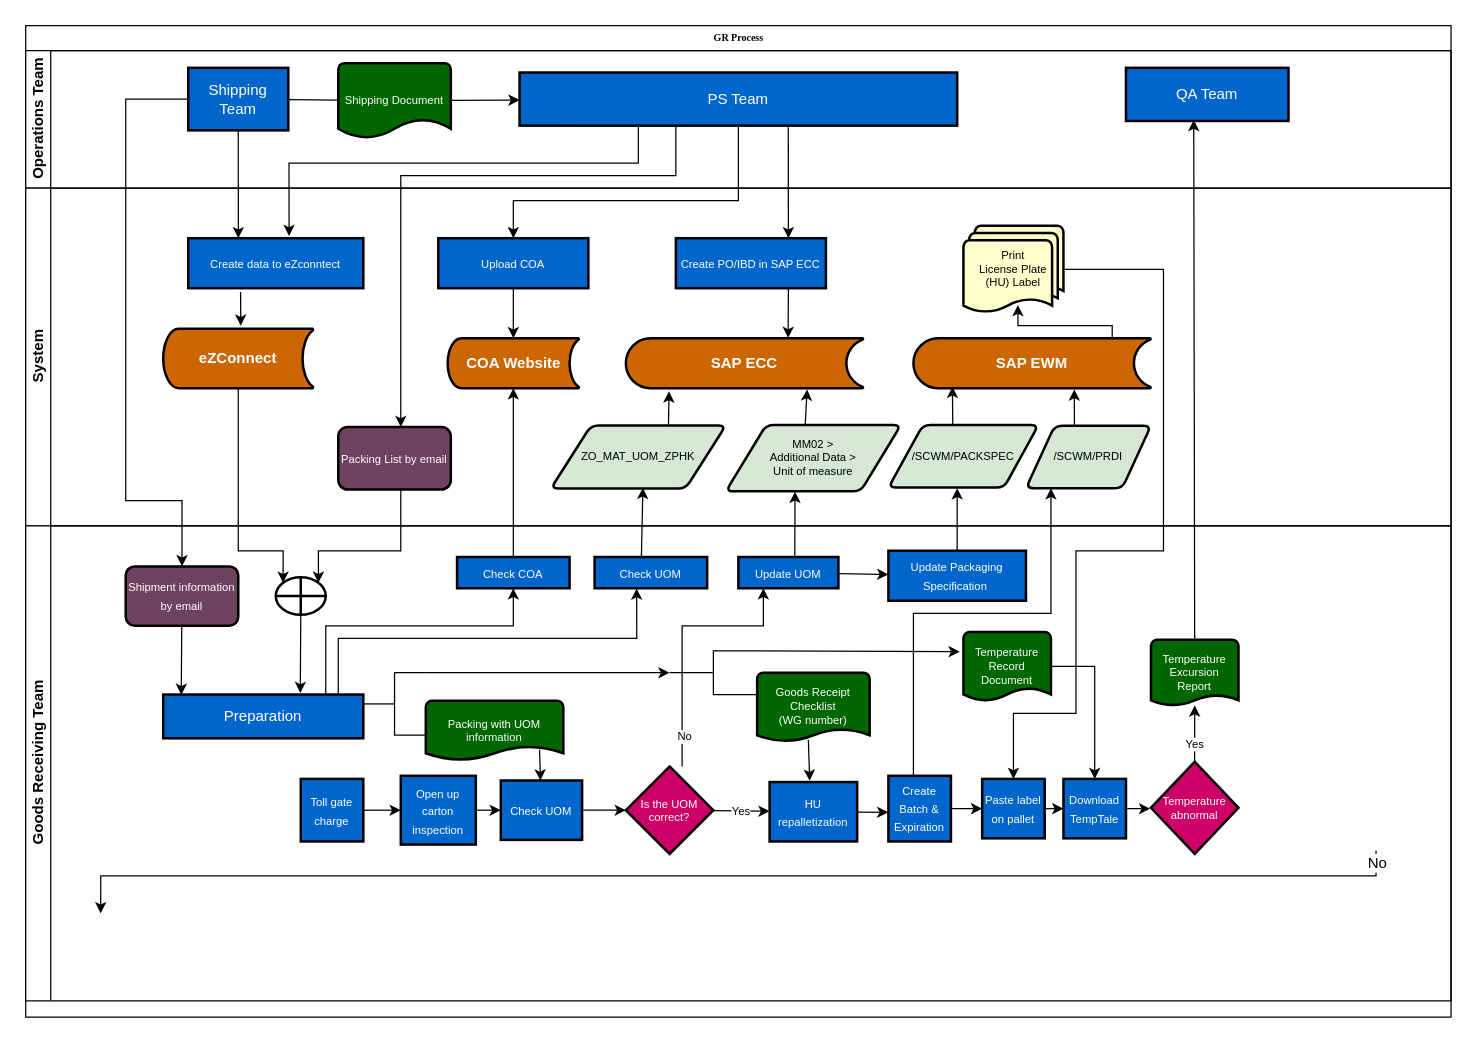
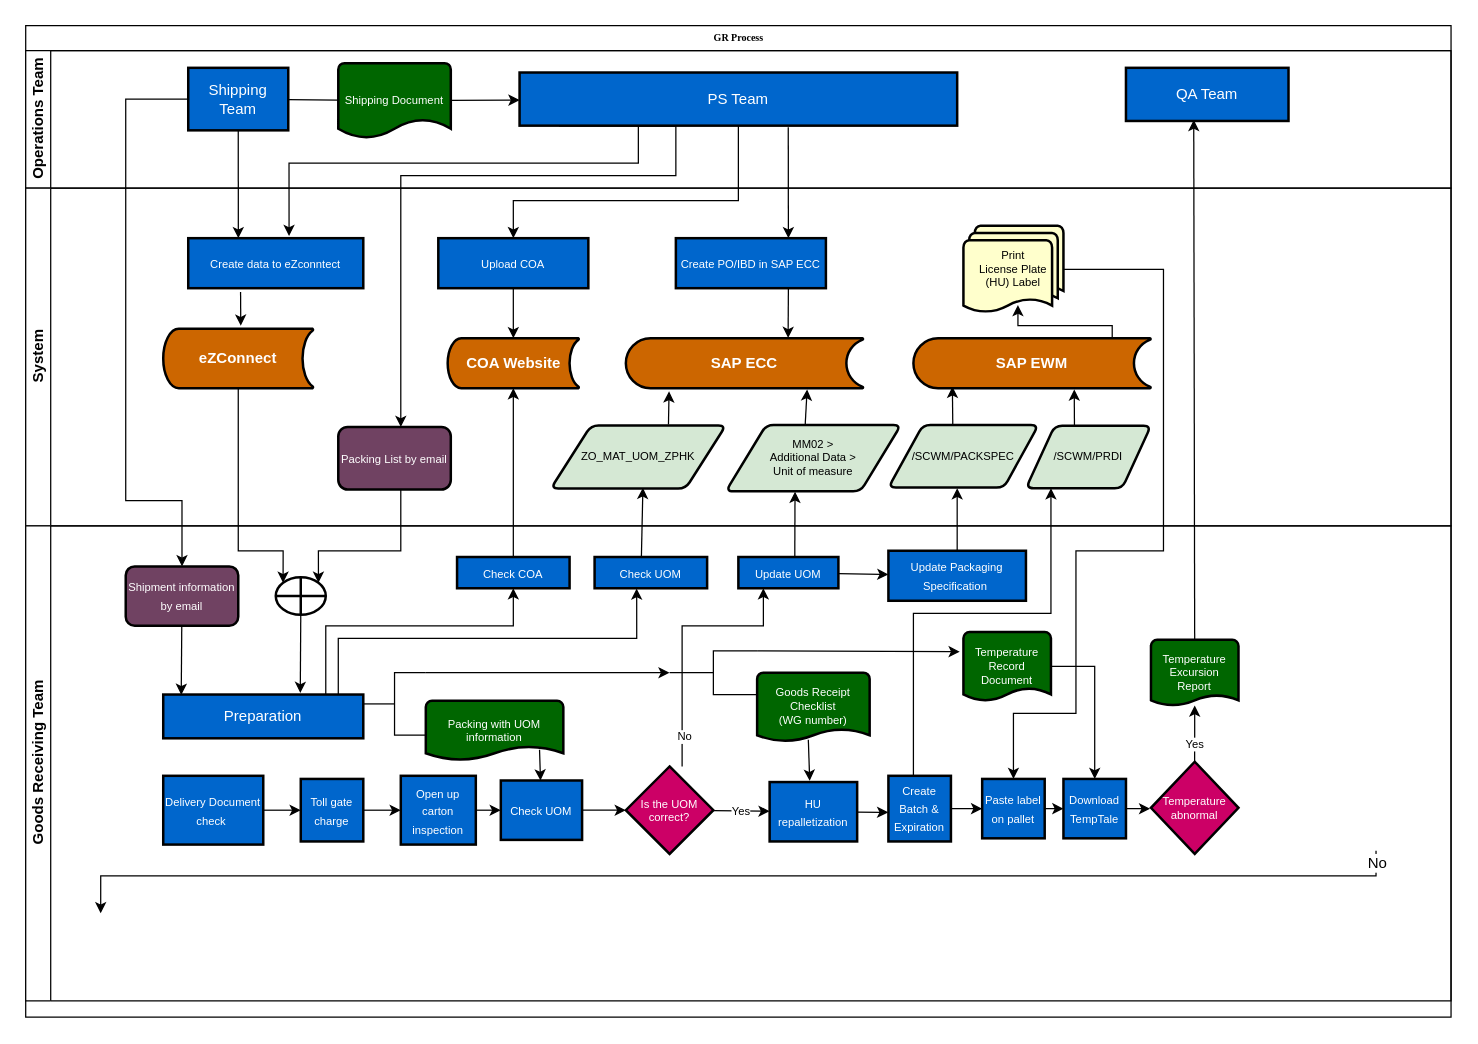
node "Delivery Document check": added
edge "Delivery Document check" -> "Toll gate charge": added
